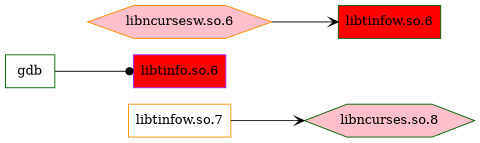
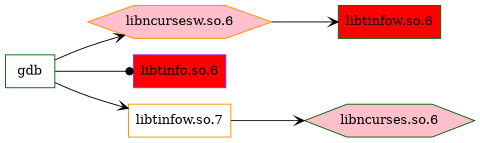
edge "gdb" -> "libncursesw.so.6": added
edge "gdb" -> "libtinfow.so.7": added
node "libncurses.so.8": label "libncurses.so.8" -> "libncurses.so.6"
